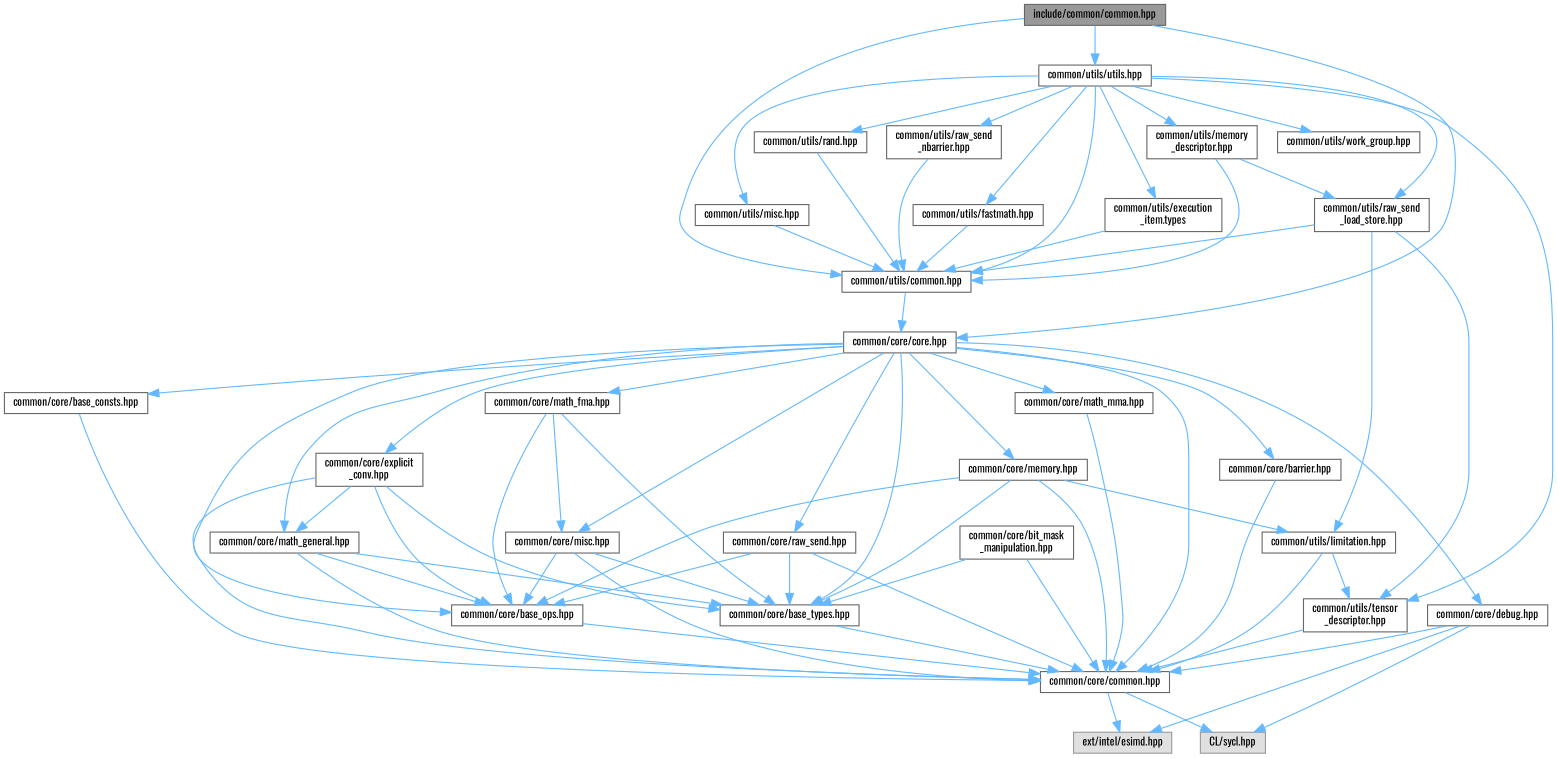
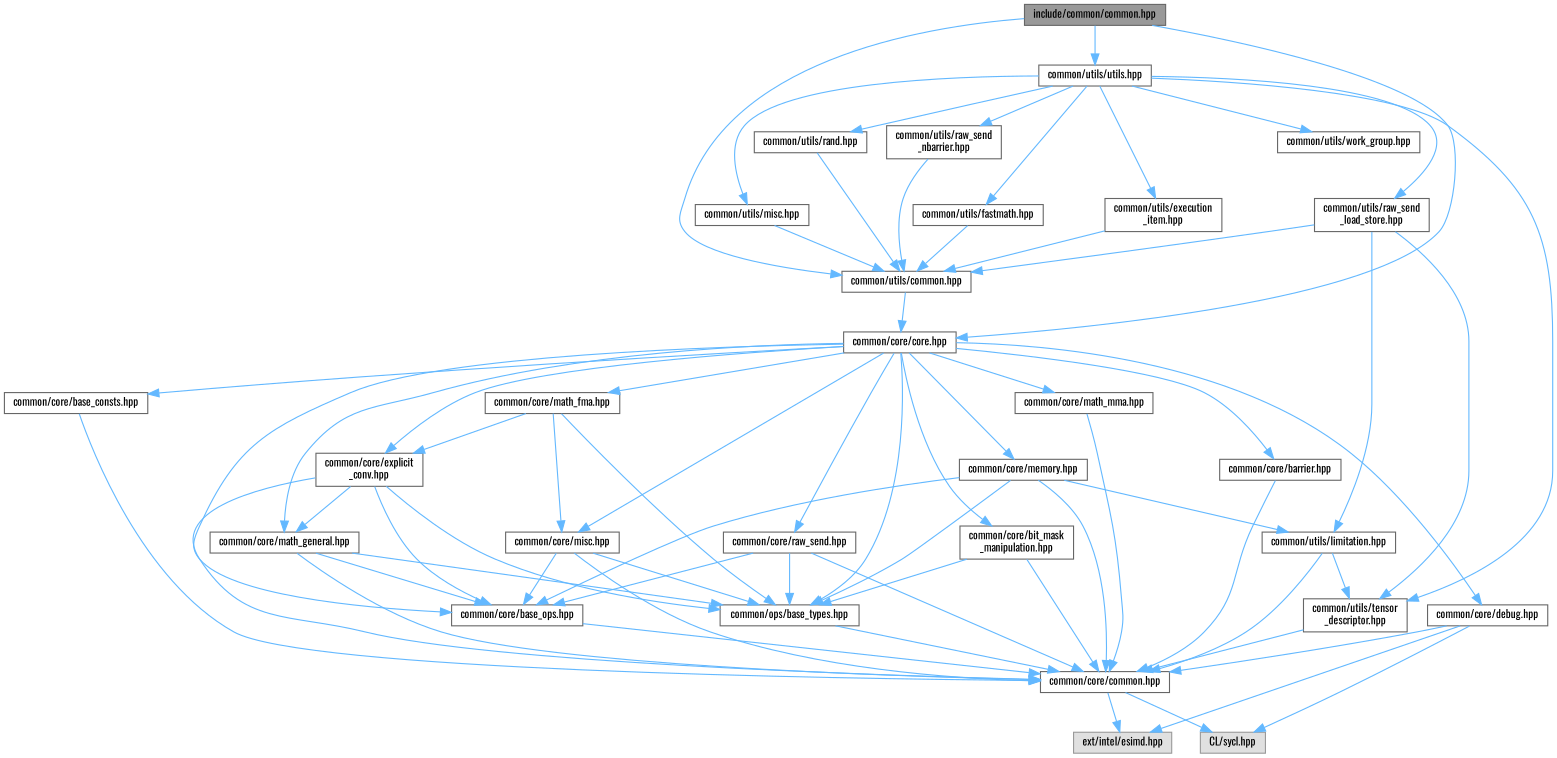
node "common/utils/memory _descriptor.hpp": removed
edge "common/utils/utils.hpp" -> "common/utils/common.hpp": removed
node "common/utils/execution _item.types": label "common/utils/execution _item.types" -> "common/utils/execution _item.hpp"
edge "common/core/core.hpp" -> "common/core/common.hpp": now "common/core/core.hpp" -> "common/core/bit_mask _manipulation.hpp"
edge "common/core/math_fma.hpp" -> "common/core/base_ops.hpp": now "common/core/math_fma.hpp" -> "common/core/explicit _conv.hpp"
node "common/core/base_types.hpp": label "common/core/base_types.hpp" -> "common/ops/base_types.hpp"
